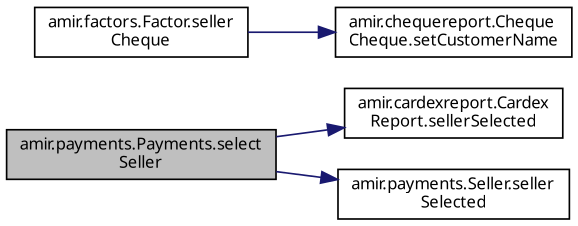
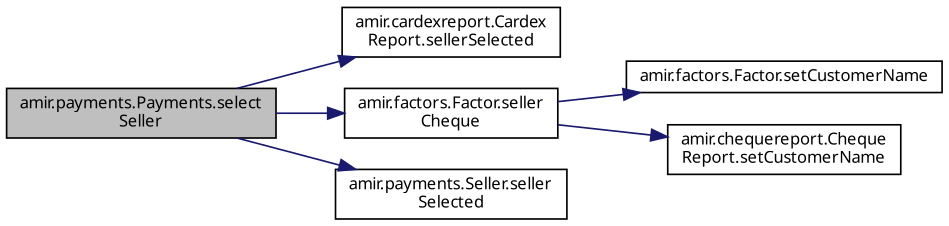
node "amir.chequereport.Cheque Cheque.setCustomerName": label "amir.chequereport.Cheque Cheque.setCustomerName" -> "amir.chequereport.Cheque Report.setCustomerName"
node "amir.factors.Factor.setCustomerName": added
edge "amir.payments.Payments.select Seller" -> "amir.factors.Factor.seller Cheque": added
